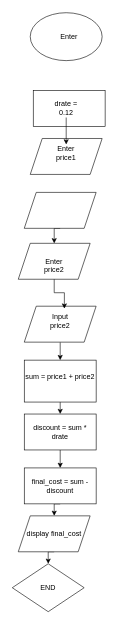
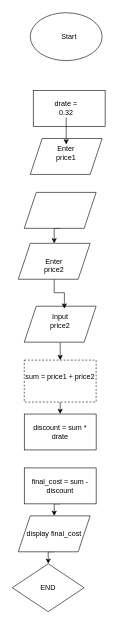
node "Enter": label "Enter" -> "Start"
node "drate = 0.12": label "drate = 0.12" -> "drate = 0.32"
node "sum = price1 + price2": style solid -> dashed
edge "discount = sum * drate" -> "final_cost = sum - discount": removed
